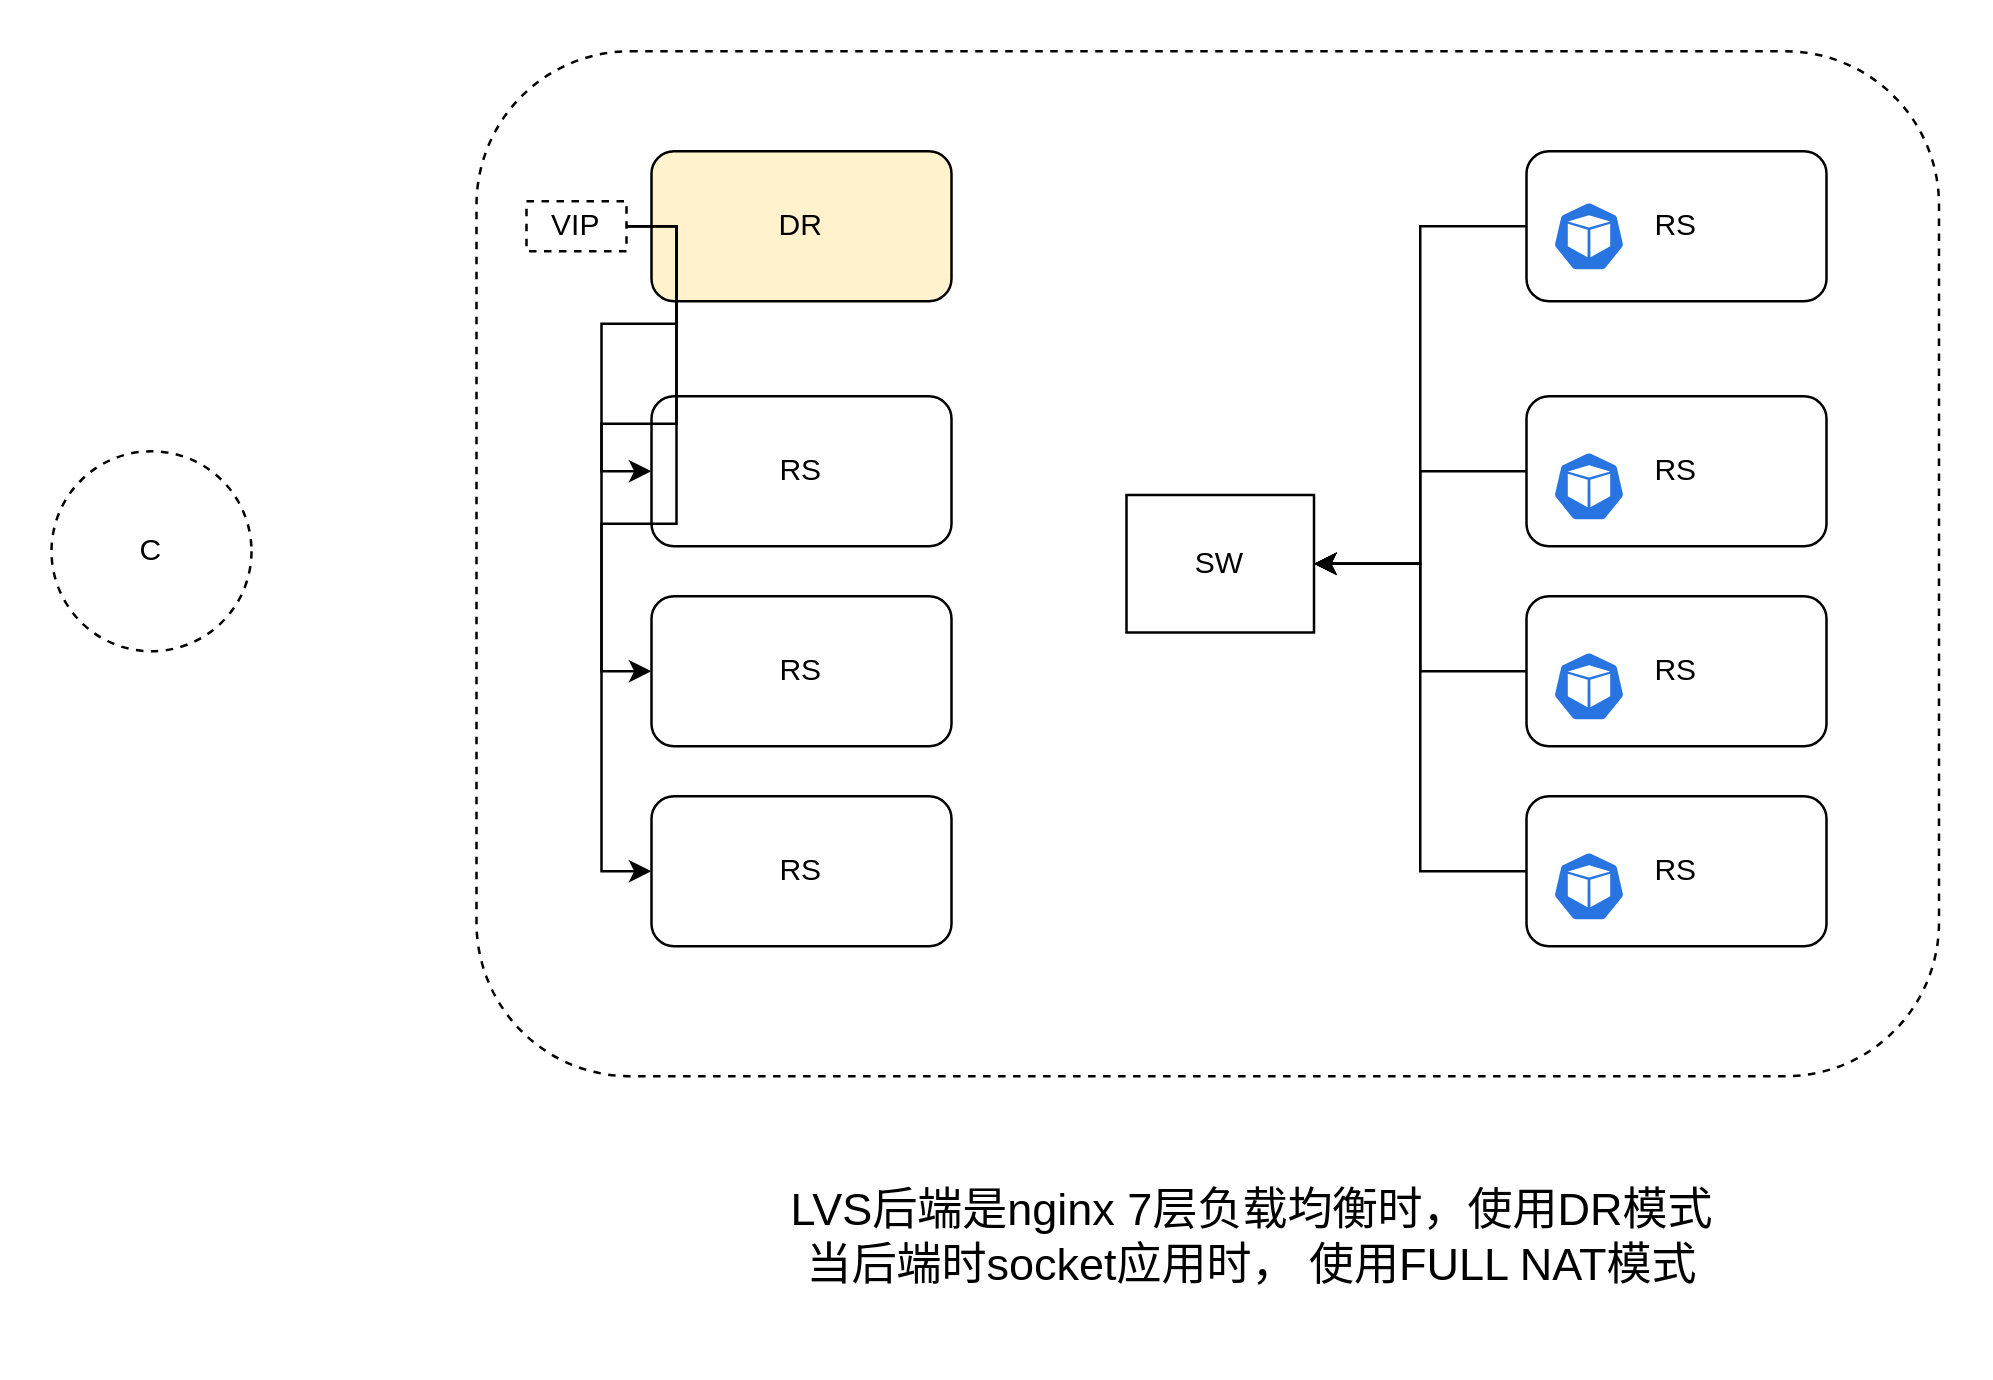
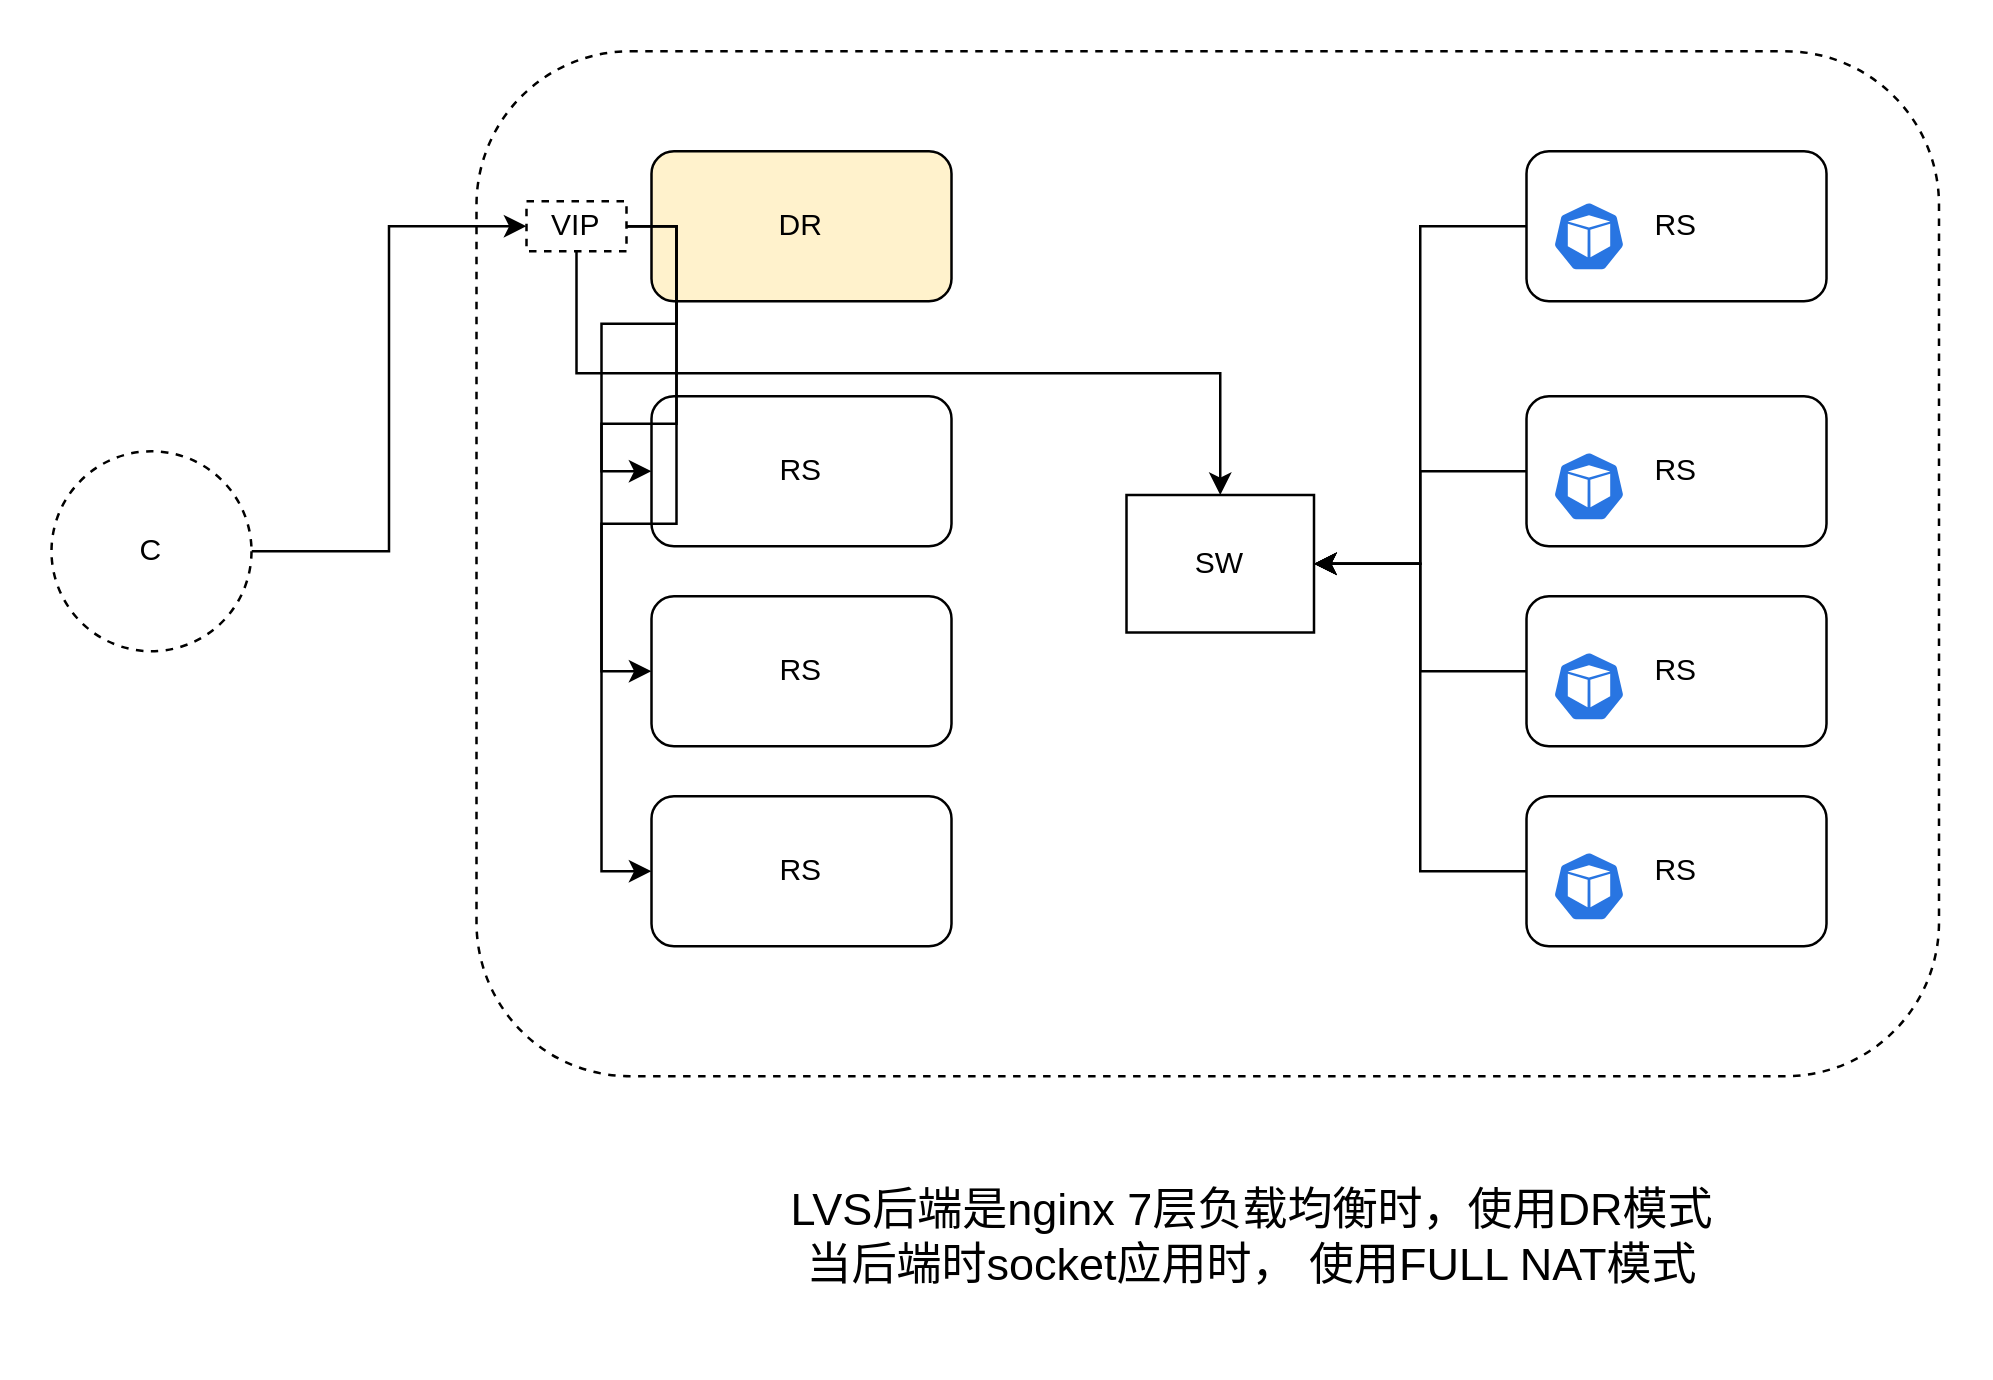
edge "VIP" -> "SW": added
edge "C" -> "VIP": added
